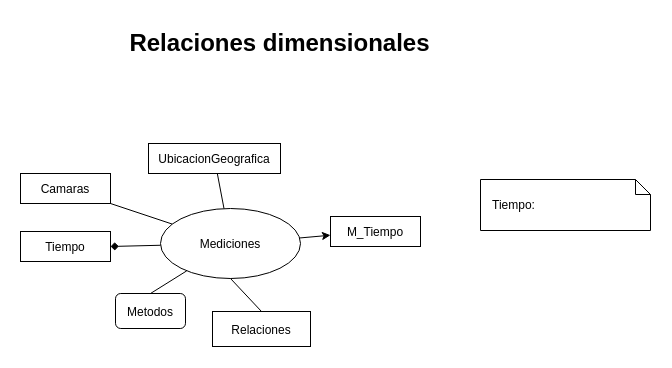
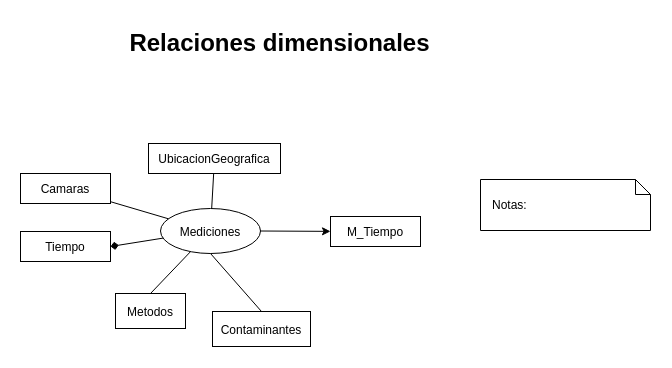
node "Tiempo:": label "Tiempo:" -> "Notas:"
node "Mediciones": size 140x70 -> 100x45
node "Metodos": shape rounded rectangle -> rectangle
node "Relaciones": label "Relaciones" -> "Contaminantes"
